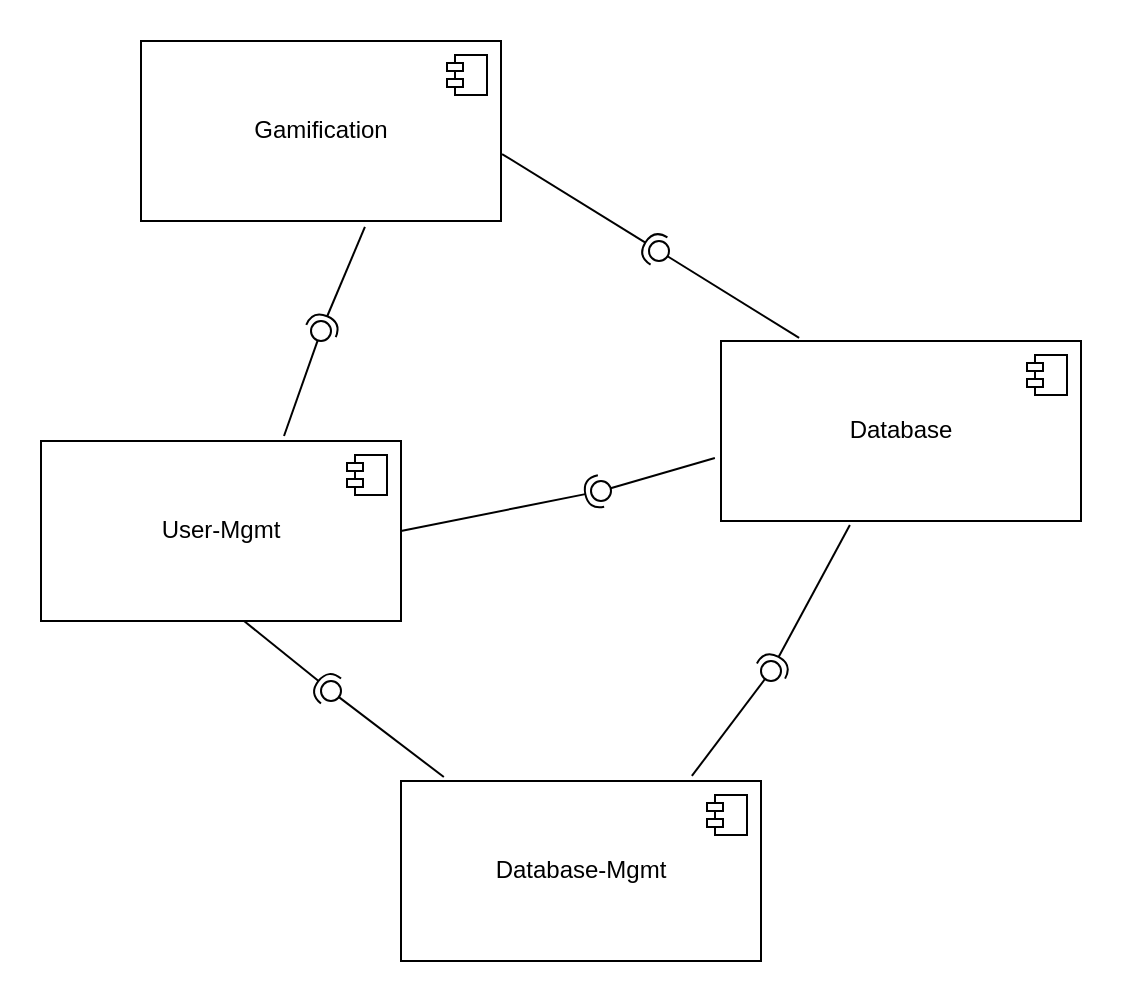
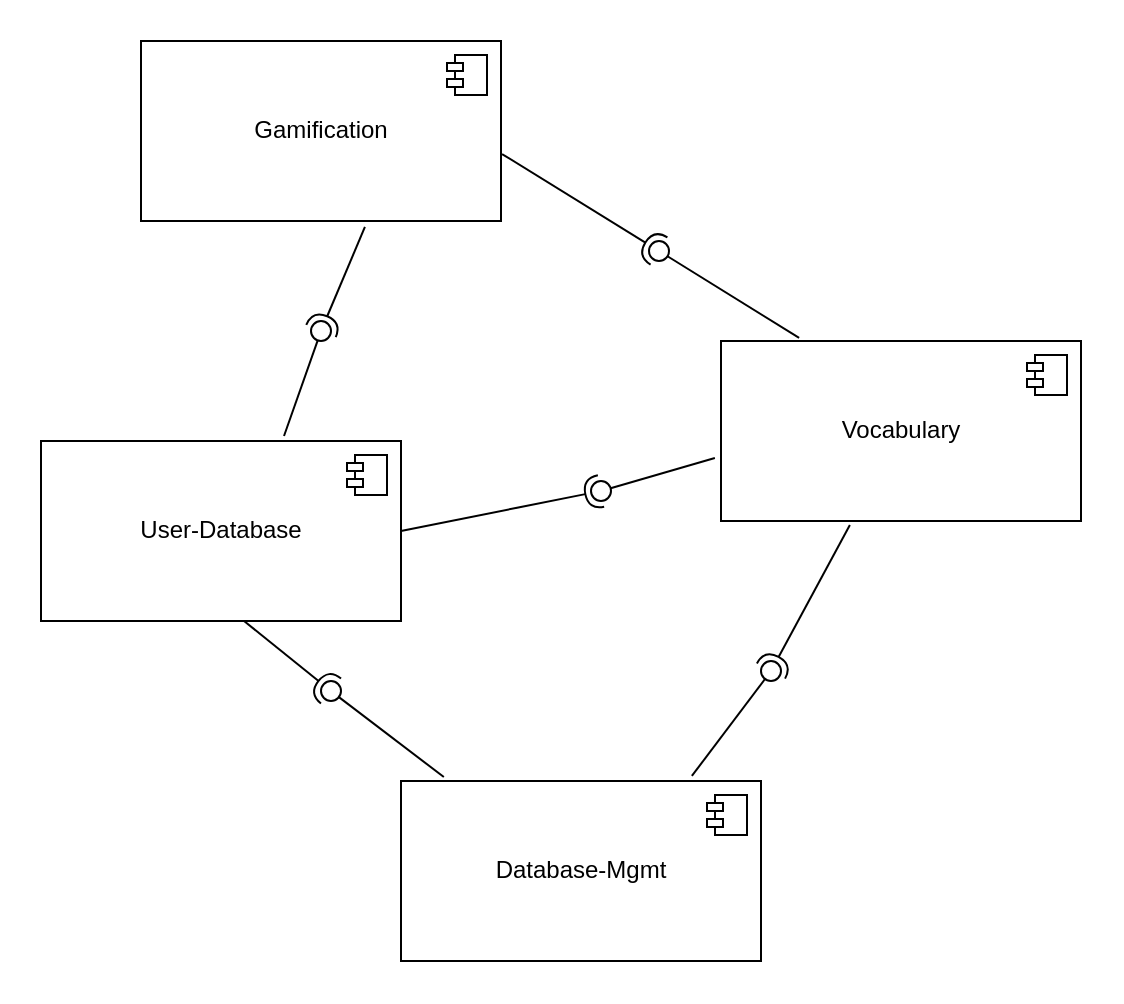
node "Database": label "Database" -> "Vocabulary"
node "User-Mgmt": label "User-Mgmt" -> "User-Database"
